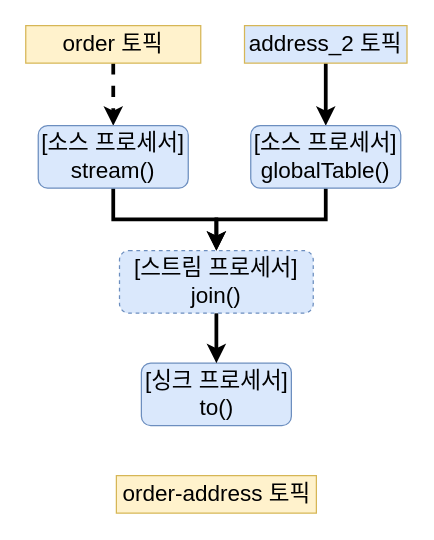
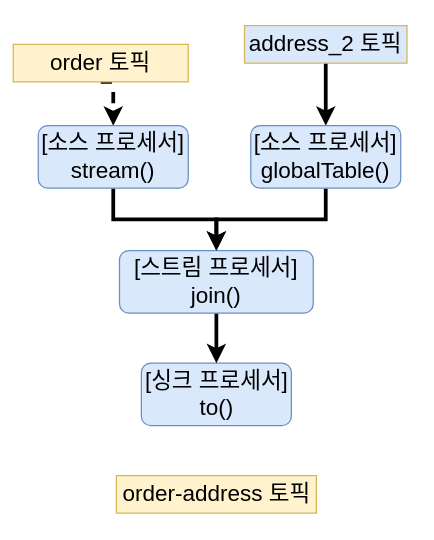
node "order 토픽": moved (113, 44) -> (101, 63)
node "[스트림 프로세서] join()": style dashed -> solid
